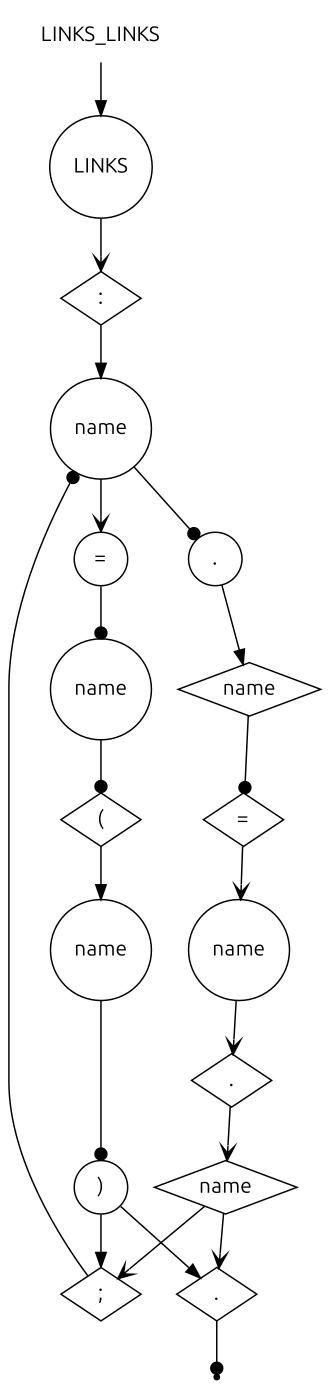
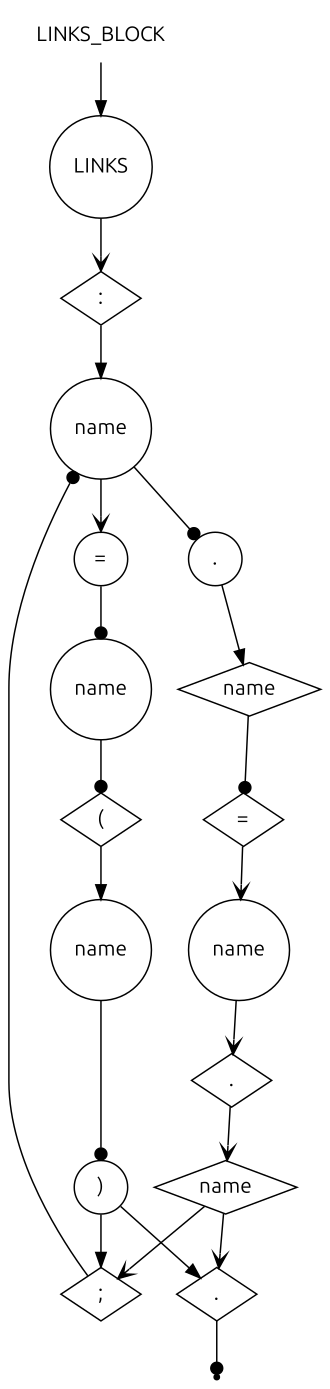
node "LINKS_LINKS": label "LINKS_LINKS" -> "LINKS_BLOCK"
